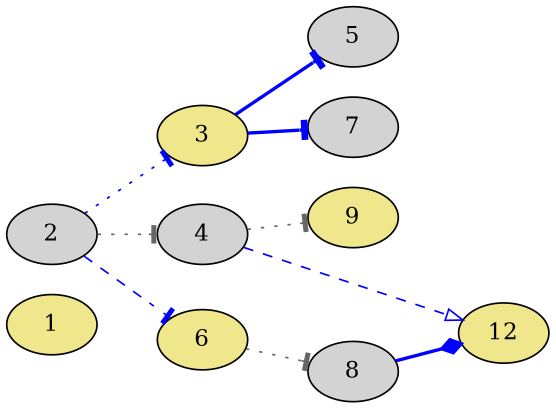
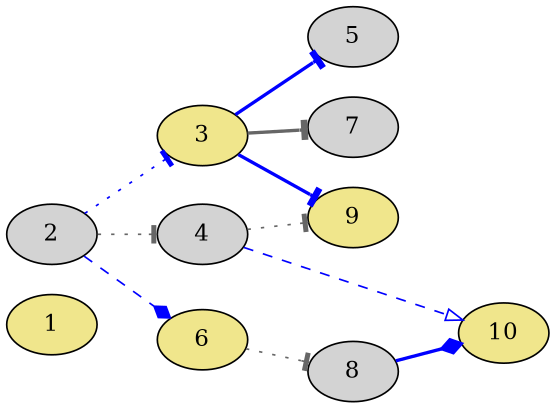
edge "3" -> "7": color blue -> gray40
edge "3" -> "9": added
edge "2" -> "6": arrowhead tee -> diamond
node "12": label "12" -> "10"
